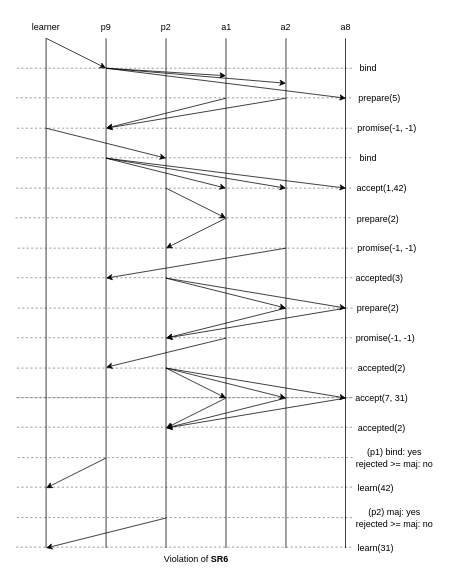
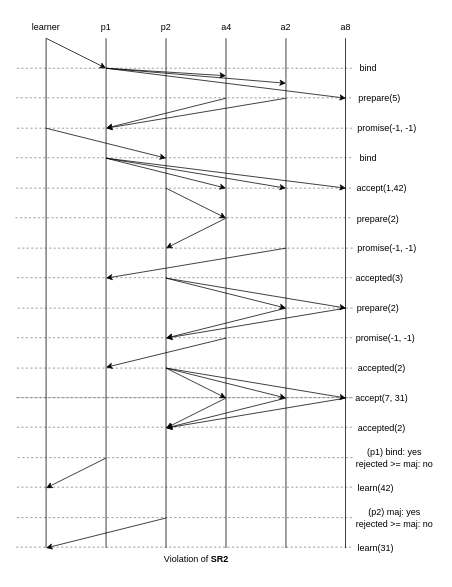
node "p9": label "p9" -> "p1"
node "a1": label "a1" -> "a4"
node "Violation of SR6": label "Violation of SR6" -> "Violation of SR2"
